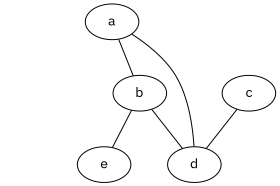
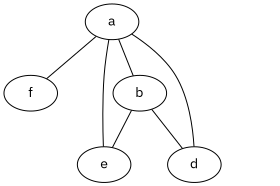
node "f": added
edge "a" -- "e": added
node "c": removed
